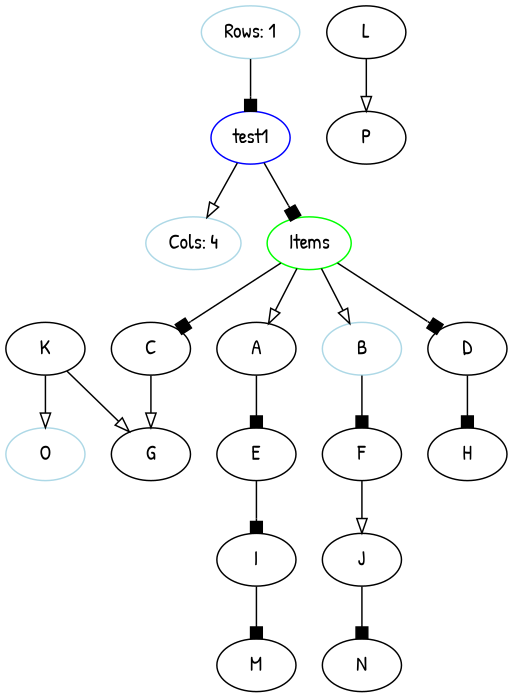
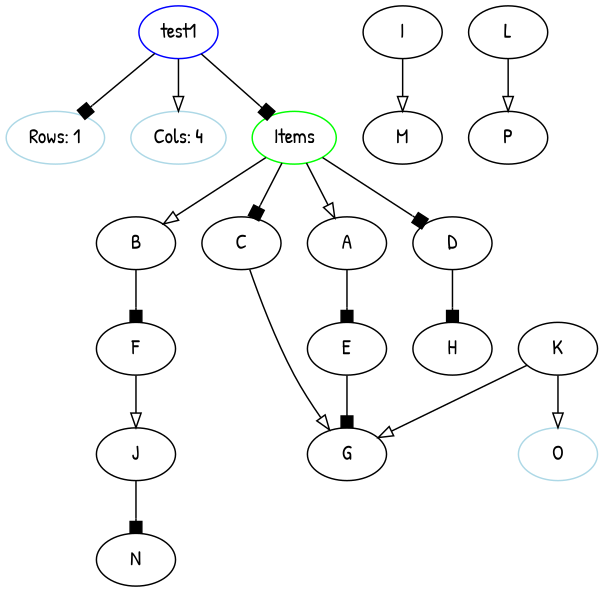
edge "Rows: 1" -> "test1": reversed
node "B": color lightblue -> black
edge "E" -> "I": now "E" -> "G"
edge "I" -> "M": arrowhead box -> onormal
